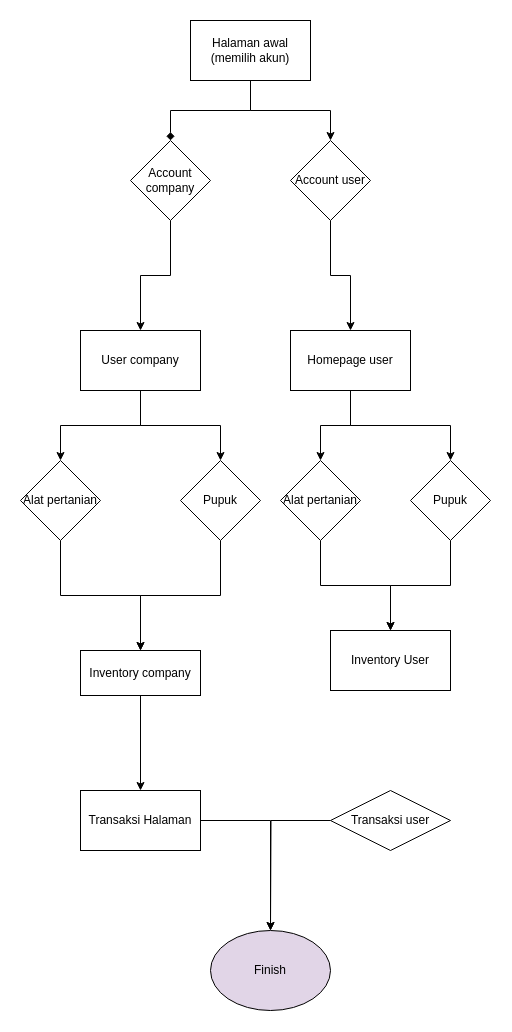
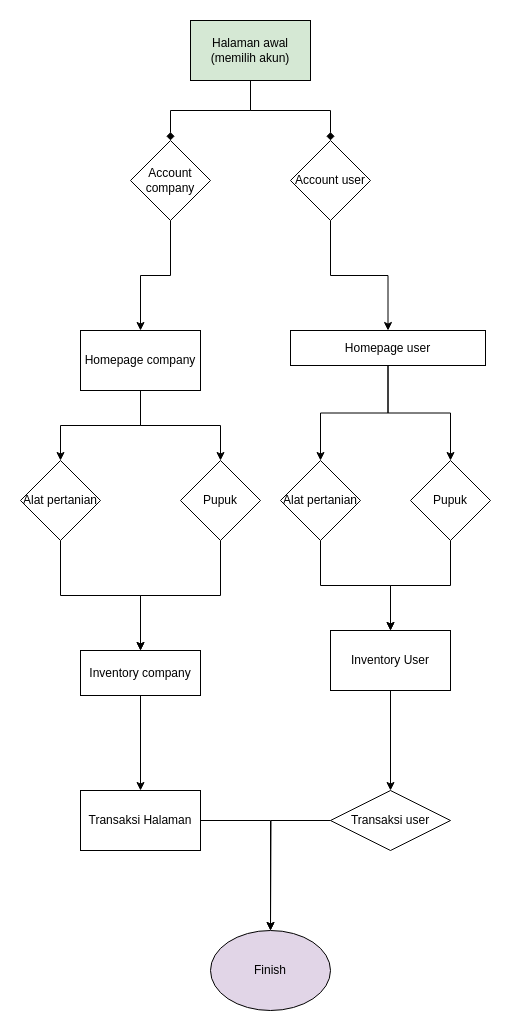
node "Halaman awal (memilih akun)": fillcolor #ffffff -> #d5e8d4
edge "Halaman awal (memilih akun)" -> "Account user": arrowhead classic -> diamond
node "User company": label "User company" -> "Homepage company"
node "Homepage user": size 120x60 -> 195x35
edge "Inventory User" -> "Transaksi user": added
